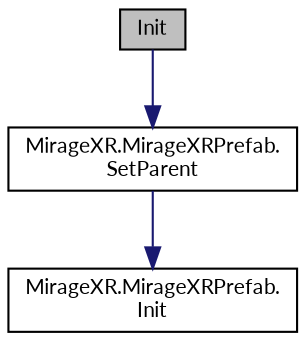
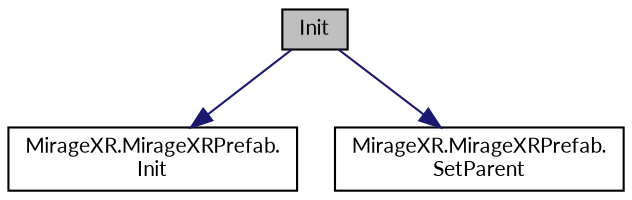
edge "MirageXR.MirageXRPrefab. SetParent" -> "MirageXR.MirageXRPrefab. Init": now "Init" -> "MirageXR.MirageXRPrefab. Init"
